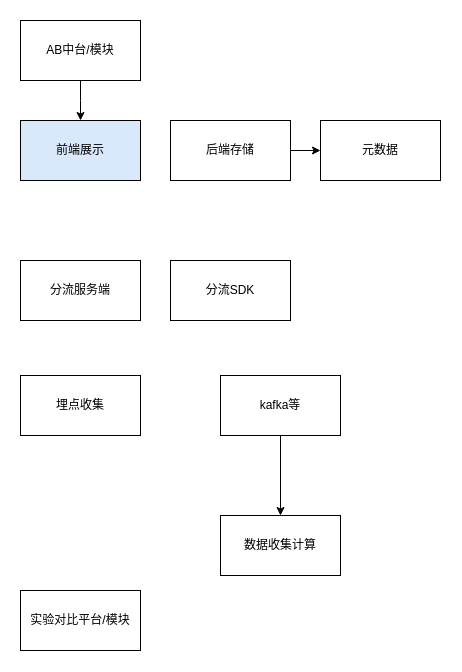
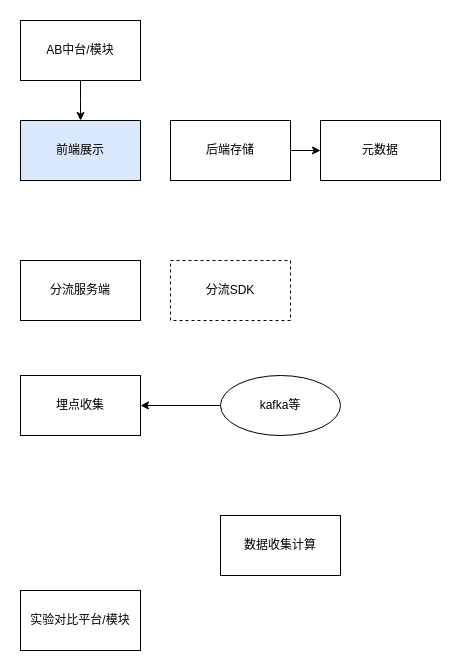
node "分流SDK": style solid -> dashed
node "kafka等": shape rectangle -> ellipse
edge "kafka等" -> "数据收集计算": now "kafka等" -> "埋点收集"
